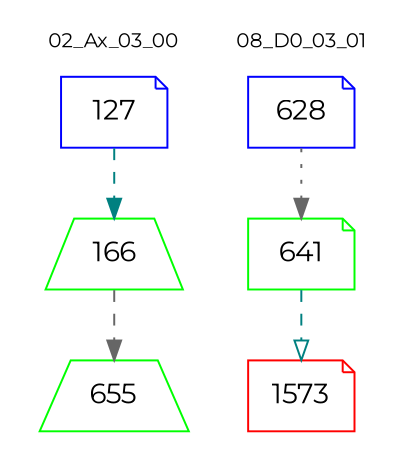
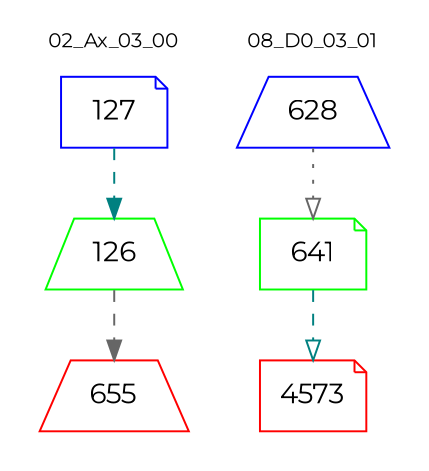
node "628": shape note -> trapezium
edge "628" -> "641": arrowhead normal -> onormal
node "166": label "166" -> "126"
node "655": color green -> red
node "1573": label "1573" -> "4573"
